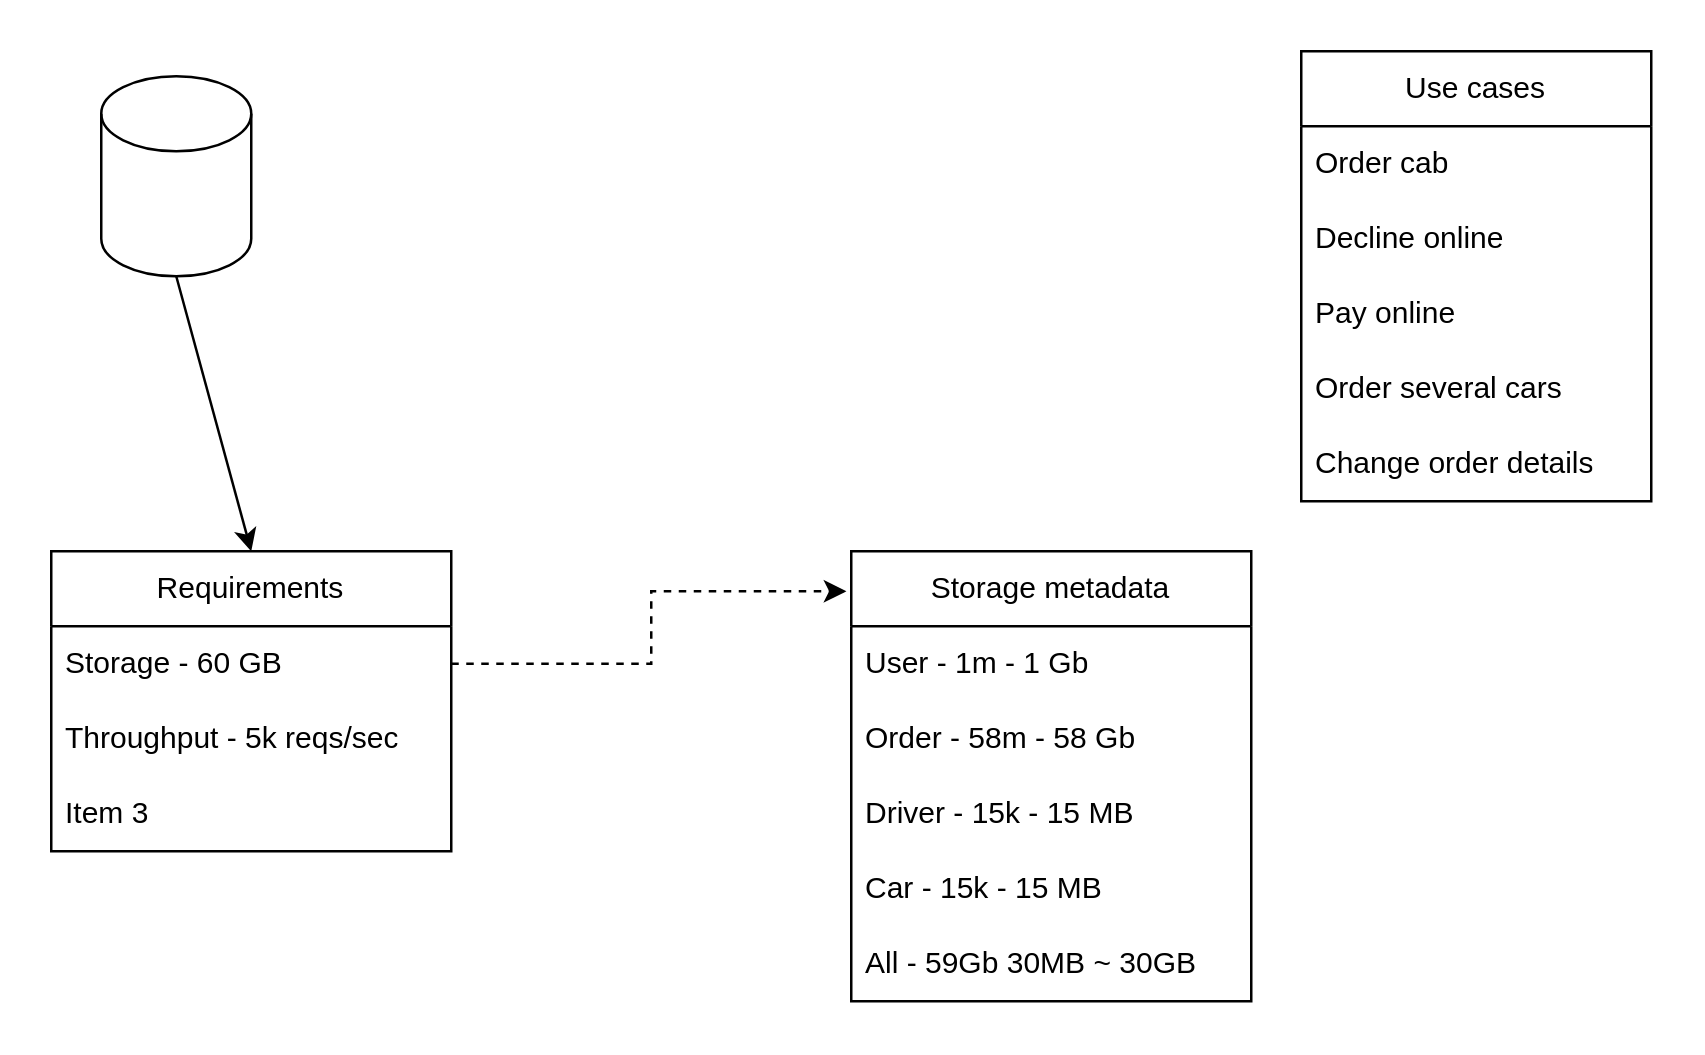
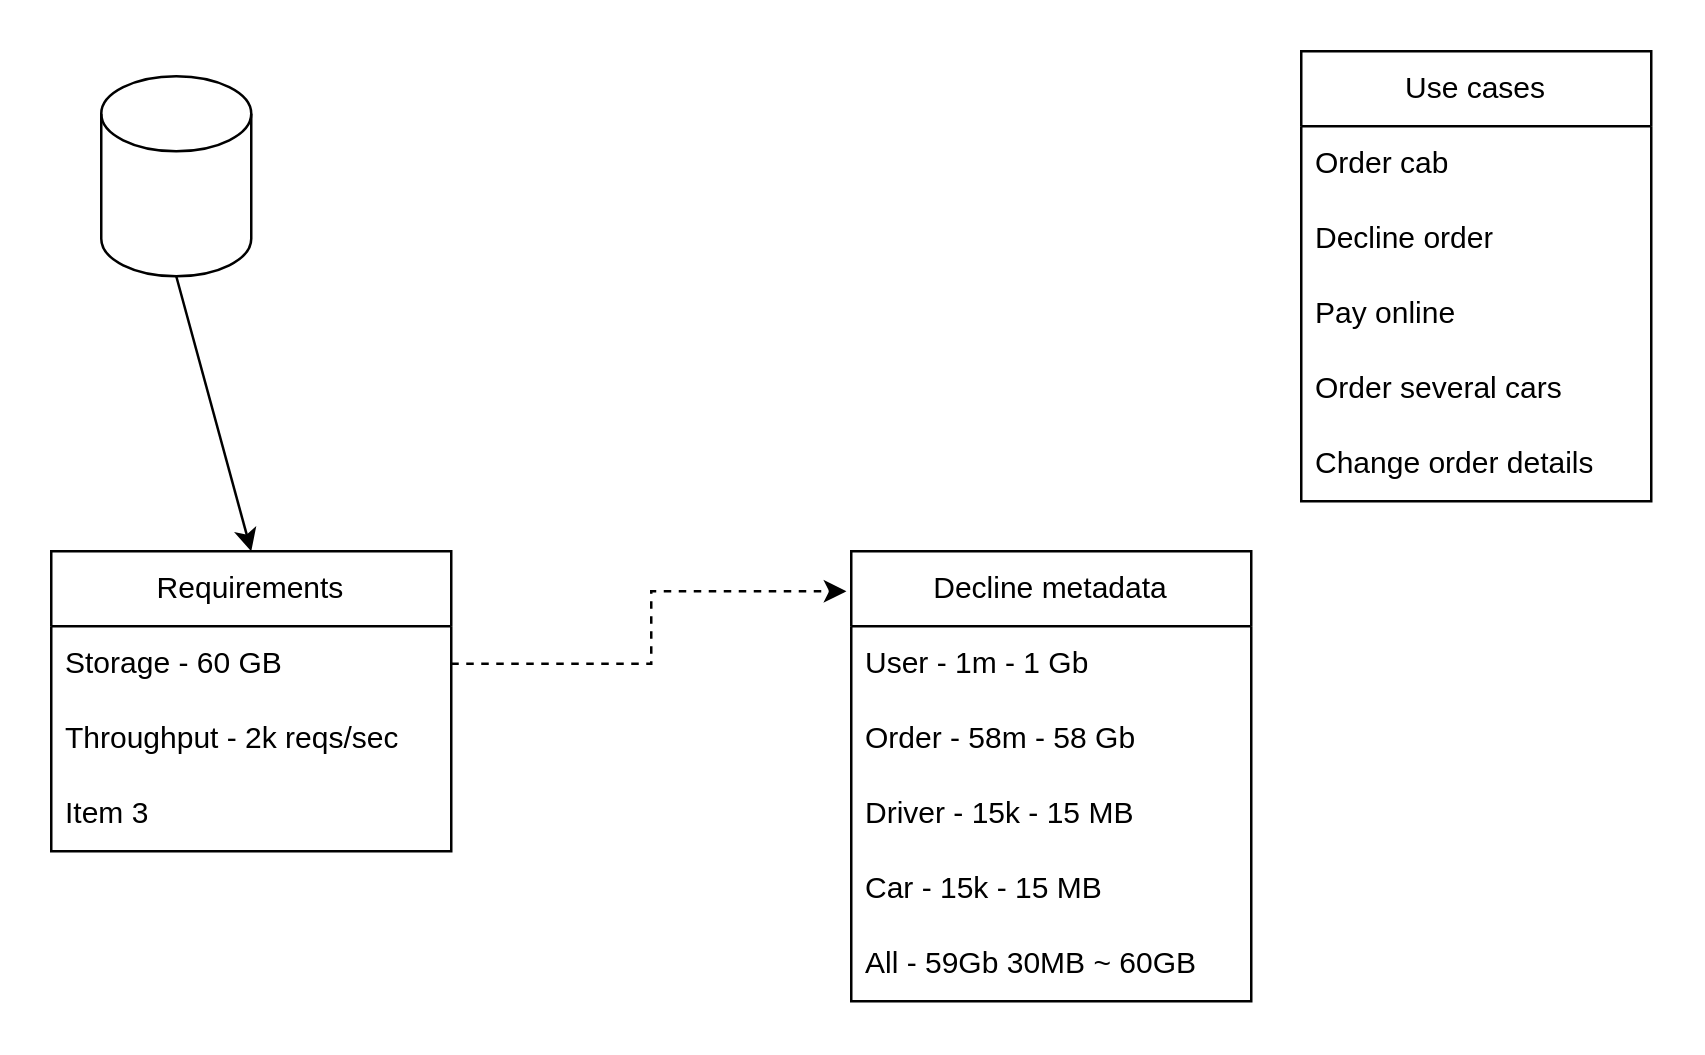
node "Decline online": label "Decline online" -> "Decline order"
node "Storage metadata": label "Storage metadata" -> "Decline metadata"
node "Throughput - 5k reqs/sec": label "Throughput - 5k reqs/sec" -> "Throughput - 2k reqs/sec"
node "All - 59Gb 30MB ~ 30GB": label "All - 59Gb 30MB ~ 30GB" -> "All - 59Gb 30MB ~ 60GB"
